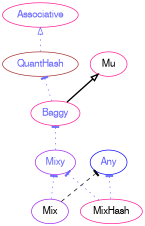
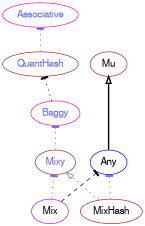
edge "QuantHash" -> "Associative": arrowhead onormal -> tee
node "Mu": color deeppink -> brown
edge "Baggy" -> "QuantHash": color #6666ff -> #000000
edge "Baggy" -> "Mu": now "Any" -> "Mu"
node "Mixy": color purple -> brown
node "Any": fontcolor #6666ff -> #000000
edge "MixHash" -> "Mixy": arrowhead tee -> onormal
node "MixHash": color deeppink -> brown
